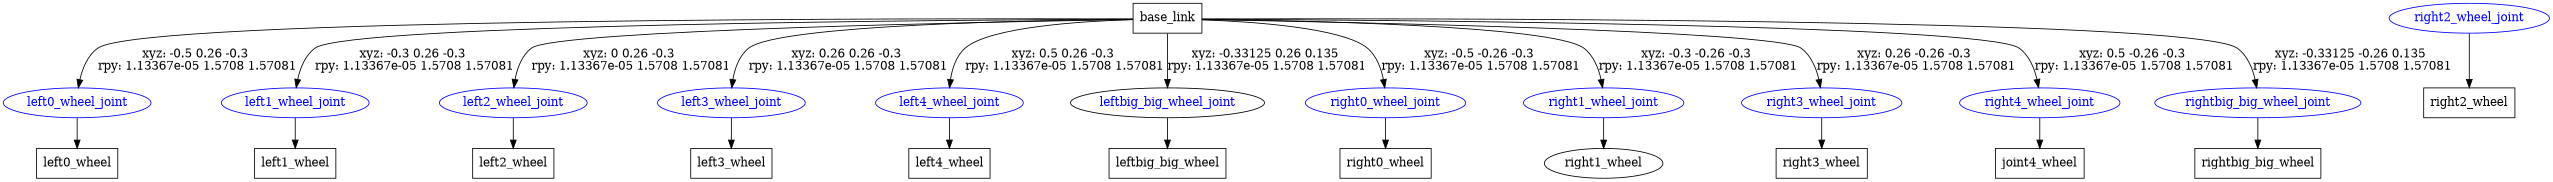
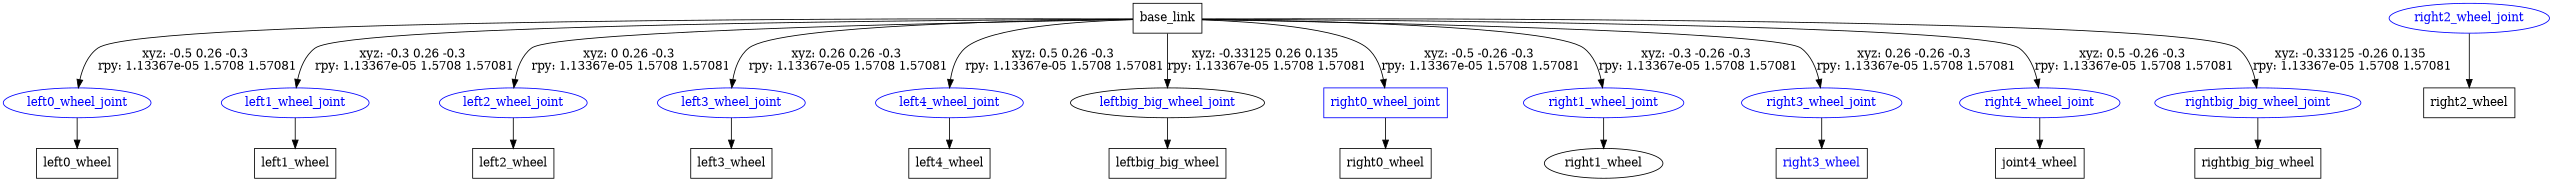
node "right0_wheel_joint": shape ellipse -> box
node "right3_wheel": fontcolor black -> blue
